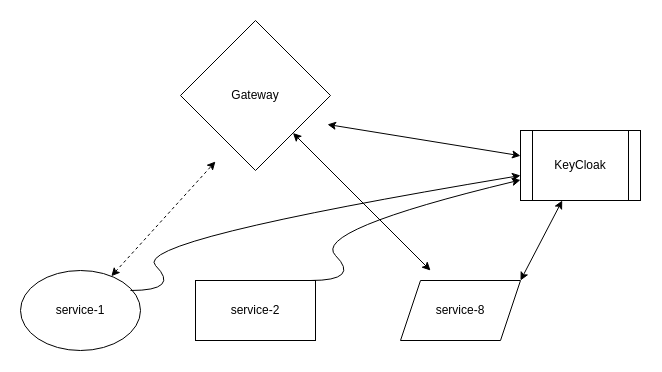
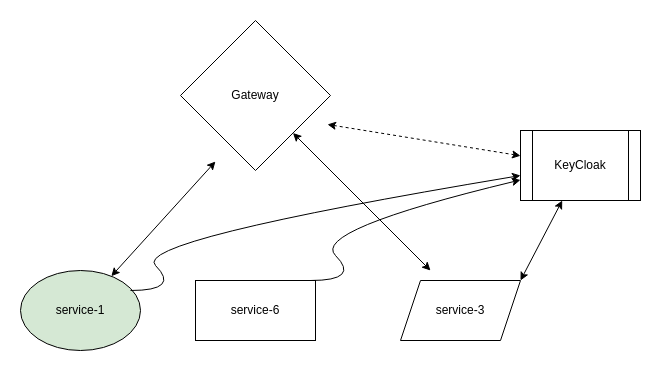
edge "Gateway" -- "KeyCloak": style solid -> dashed
edge "Gateway" -- "service-1": style dashed -> solid
node "service-1": fillcolor #ffffff -> #d5e8d4
node "service-2": label "service-2" -> "service-6"
node "service-8": label "service-8" -> "service-3"
